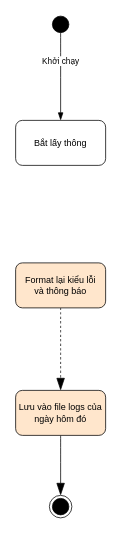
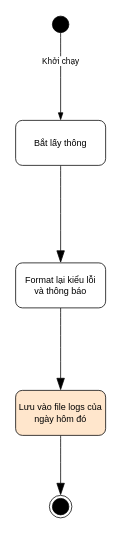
edge "Bắt lấy thông" -> "Format lại kiểu lỗi và thông báo": added
node "Format lại kiểu lỗi và thông báo": fillcolor #ffe6cc -> #ffffff
edge "Format lại kiểu lỗi và thông báo" -> "Lưu vào file logs của ngày hôm đó": style dashed -> solid
